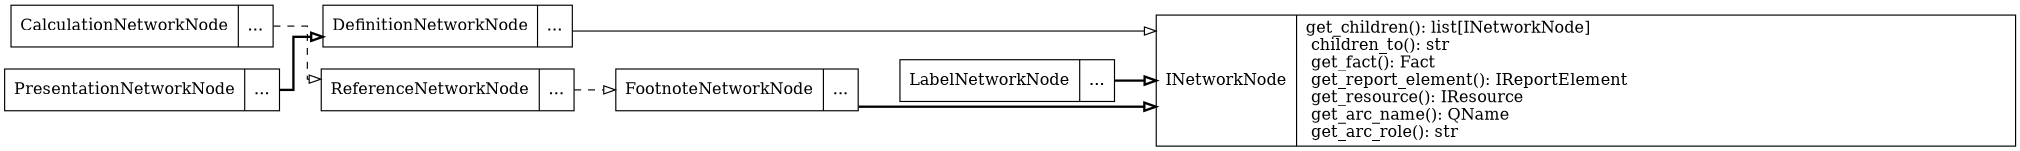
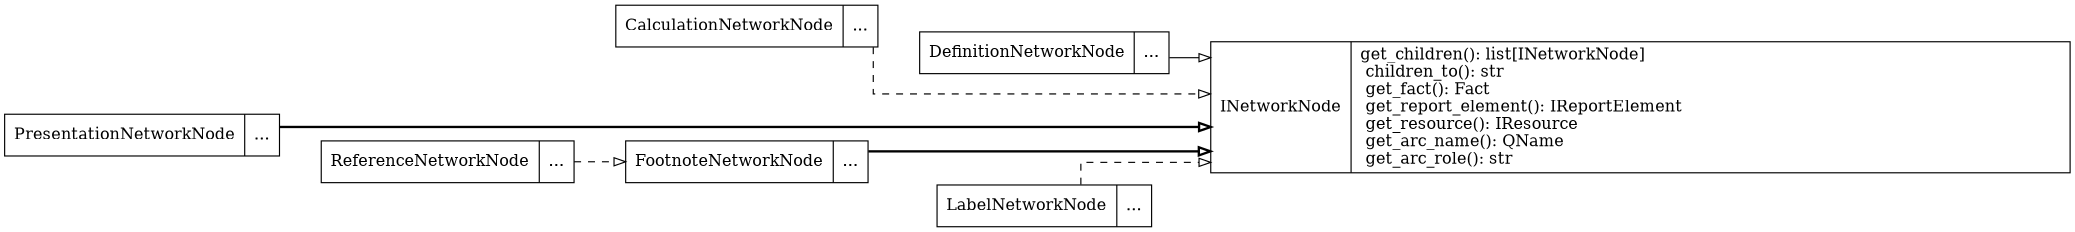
edge "CalculationNetworkNode" -> "ReferenceNetworkNode": now "CalculationNetworkNode" -> "INetworkNode"
edge "PresentationNetworkNode" -> "DefinitionNetworkNode": now "PresentationNetworkNode" -> "INetworkNode"
edge "LabelNetworkNode" -> "INetworkNode": style bold -> dashed
